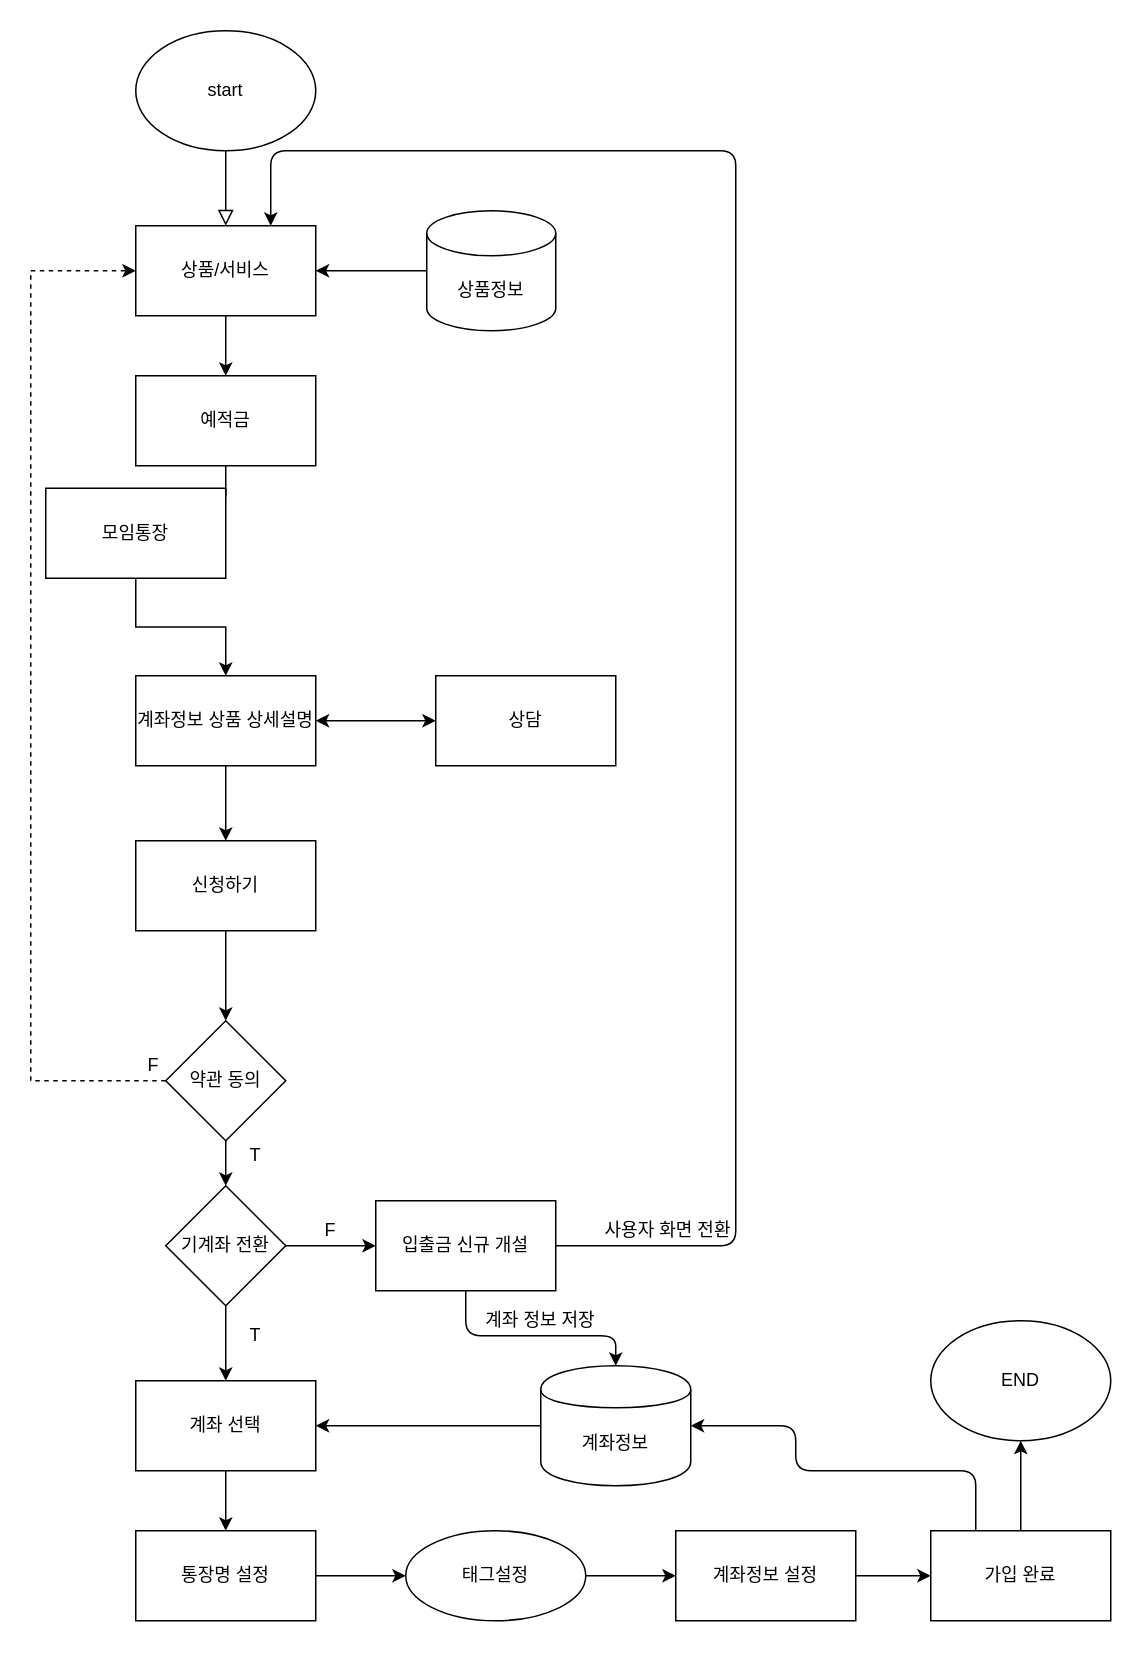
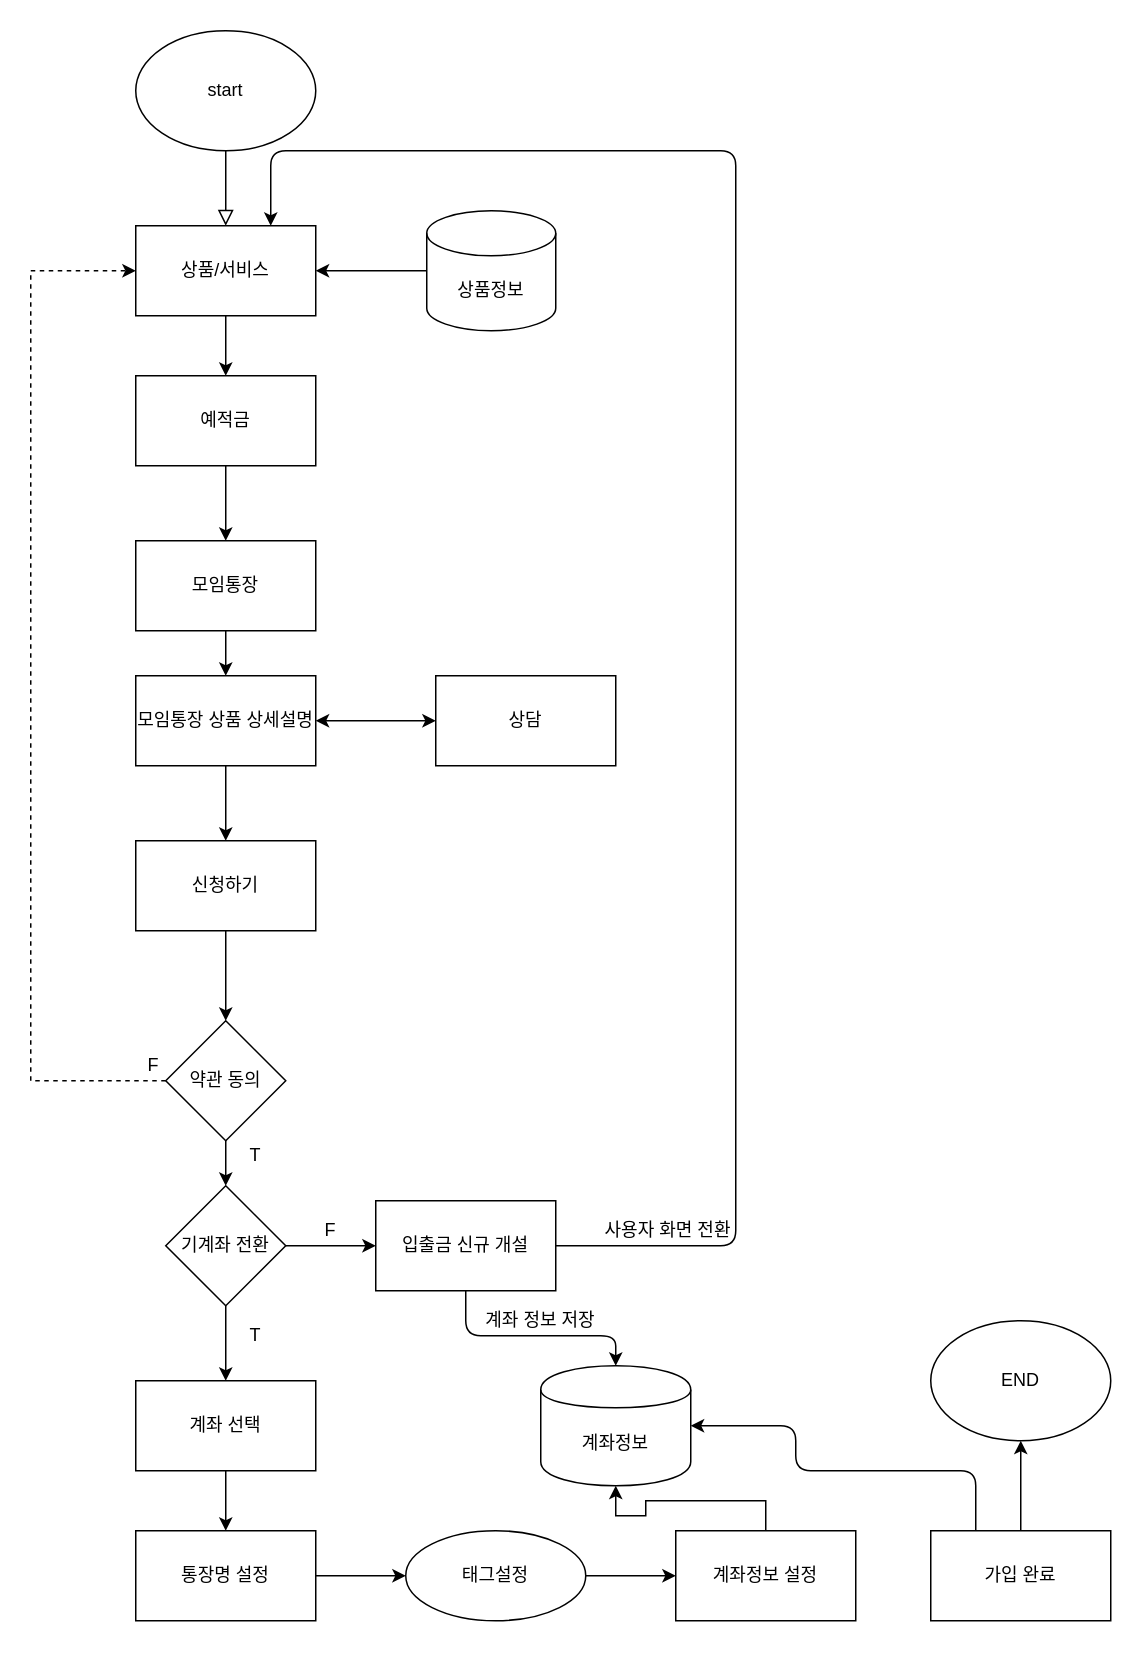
node "모임통장": moved (136, 533) -> (226, 586)
node "계좌정보 상품 상세설명": label "계좌정보 상품 상세설명" -> "모임통장 상품 상세설명"
edge "계좌정보" -> "계좌 선택": removed
edge "계좌정보 설정" -> "가입 완료": now "계좌정보 설정" -> "계좌정보"
